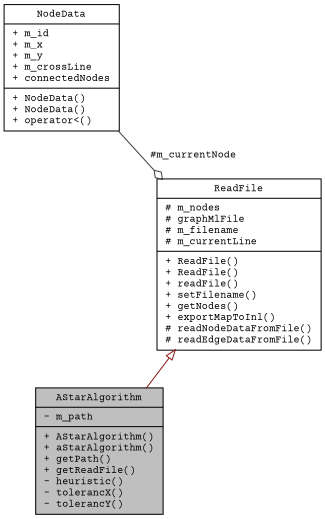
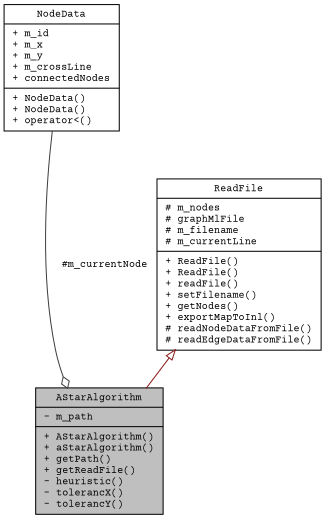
edge "NodeData" -> "ReadFile": now "NodeData" -> "AStarAlgorithm"
